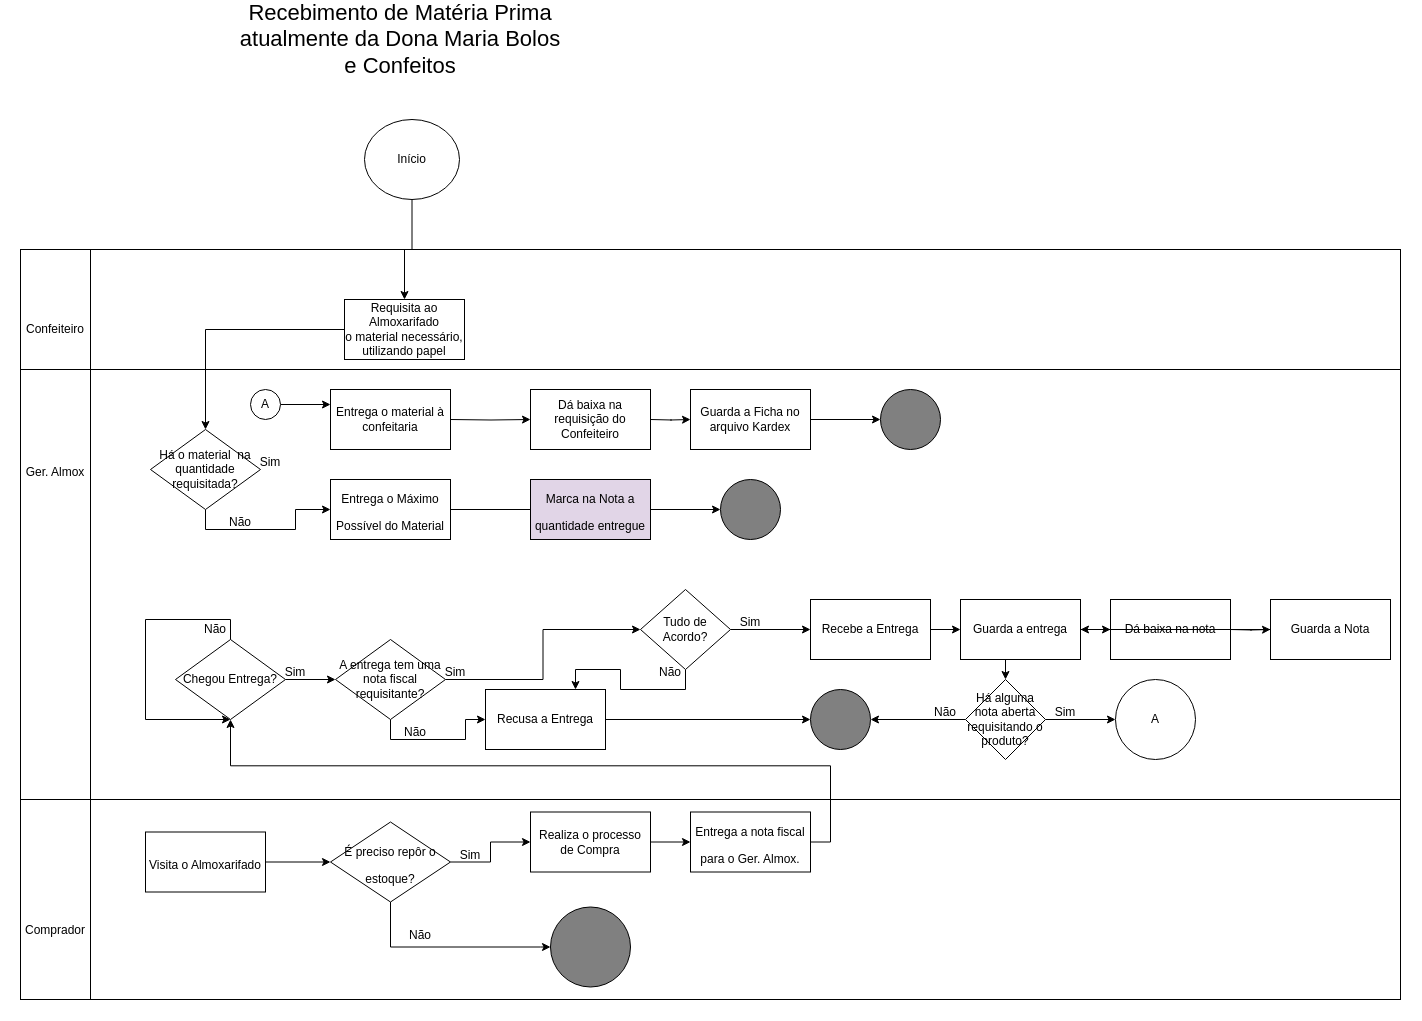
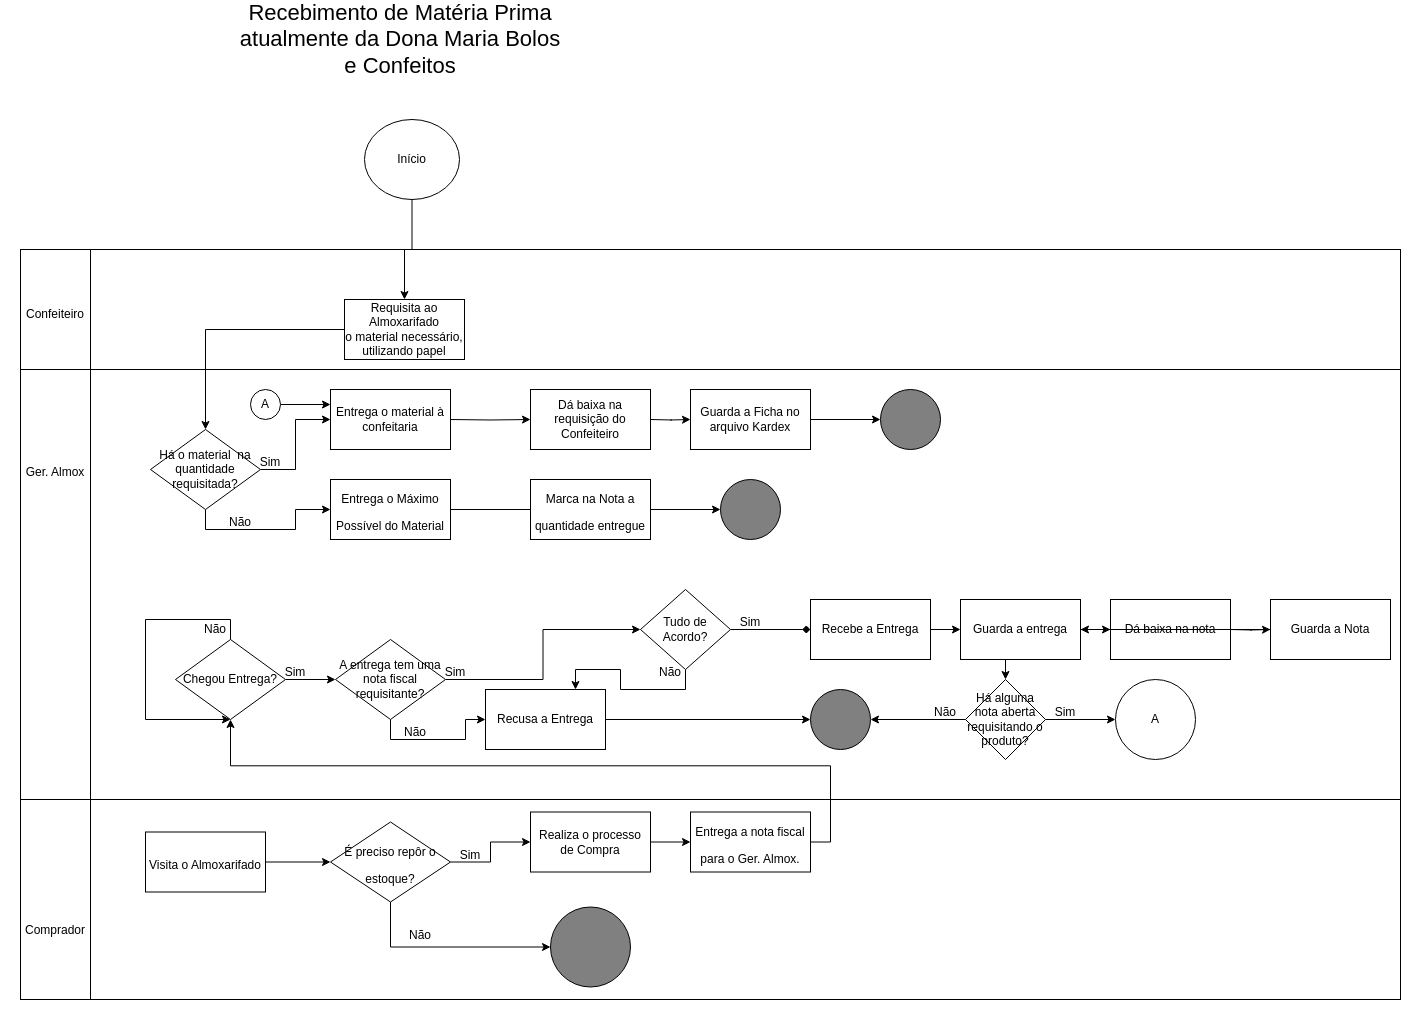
node "Confeiteiro": moved (56, 330) -> (56, 315)
edge "Há o material na quantidade requisitada?" -> "Entrega o material à confeitaria": added
node "Marca na Nota a quantidade entregue": fillcolor #e1d5e7 -> #ffffff
edge "Tudo de Acordo?" -> "Recebe a Entrega": arrowhead classic -> diamond
